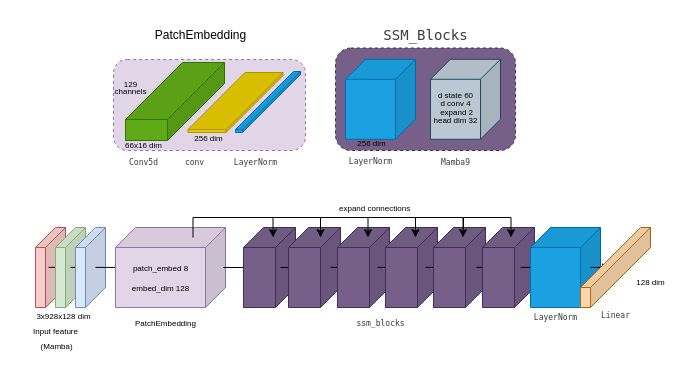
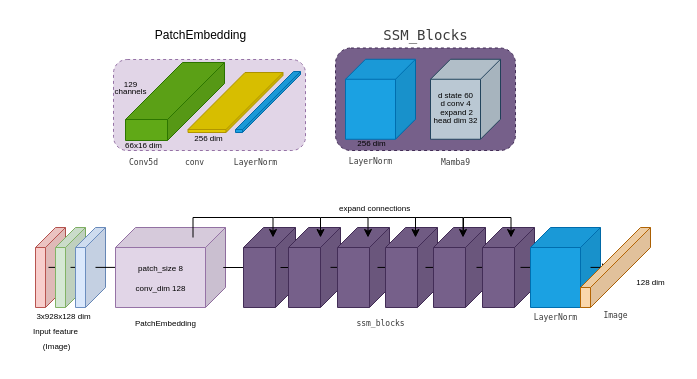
node "patch_embed 8": label "patch_embed 8" -> "patch_size 8"
node "embed_dim 128": label "embed_dim 128" -> "conv_dim 128"
node "Linear": label "Linear" -> "Image"
node "Input feature (Mamba)": label "Input feature (Mamba)" -> "Input feature (Image)"
